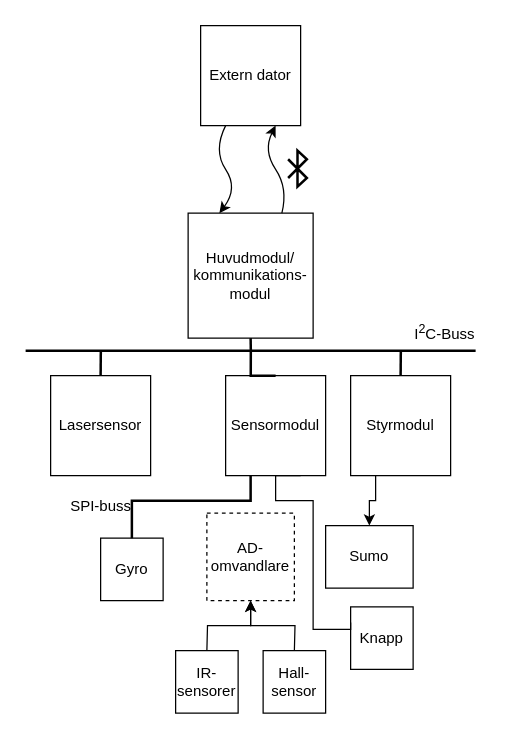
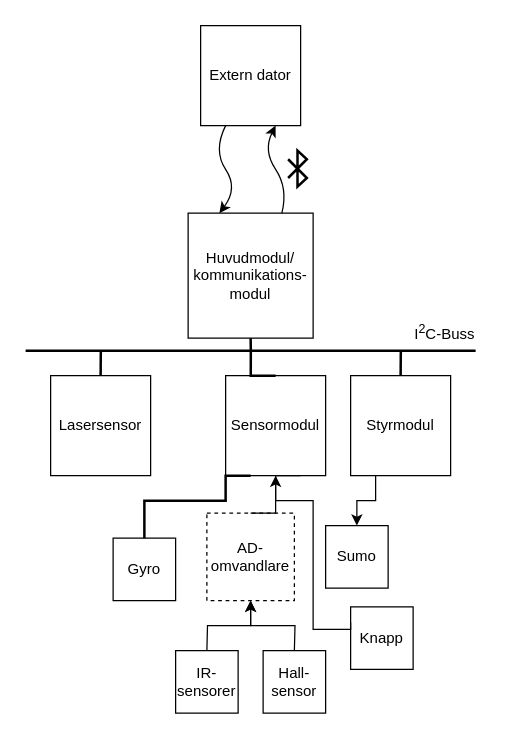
node "SPI-buss": removed
edge "AD-omvandlare" -> "Sensormodul": added
node "Sumo": size 88x63 -> 63x63
node "Gyro": moved (132, 569) -> (144, 569)
